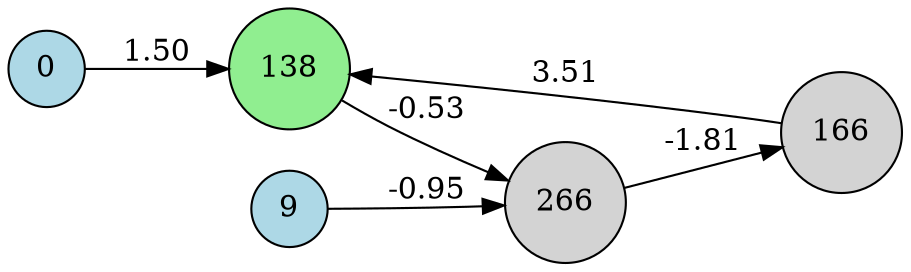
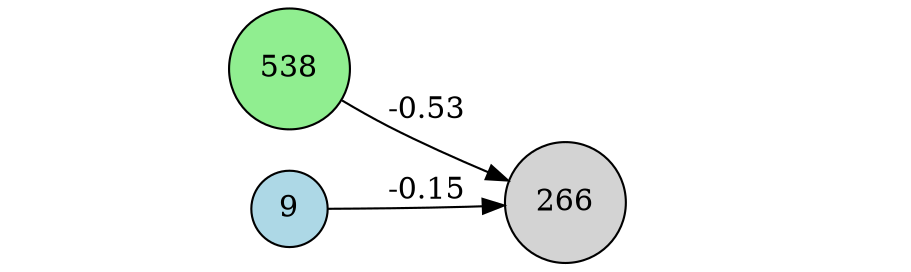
node "0": removed
node "138": label "138" -> "538"
node "166": removed
edge "9" -> "266": label "-0.95" -> "-0.15"
